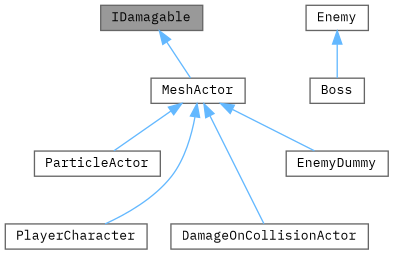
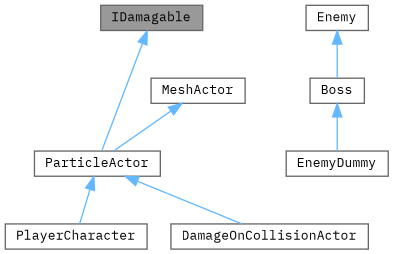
edge "MeshActor" -> "IDamagable": now "ParticleActor" -> "IDamagable"
edge "EnemyDummy" -> "MeshActor": now "EnemyDummy" -> "Boss"
edge "DamageOnCollisionActor" -> "MeshActor": now "DamageOnCollisionActor" -> "ParticleActor"
edge "PlayerCharacter" -> "MeshActor": now "PlayerCharacter" -> "ParticleActor"
